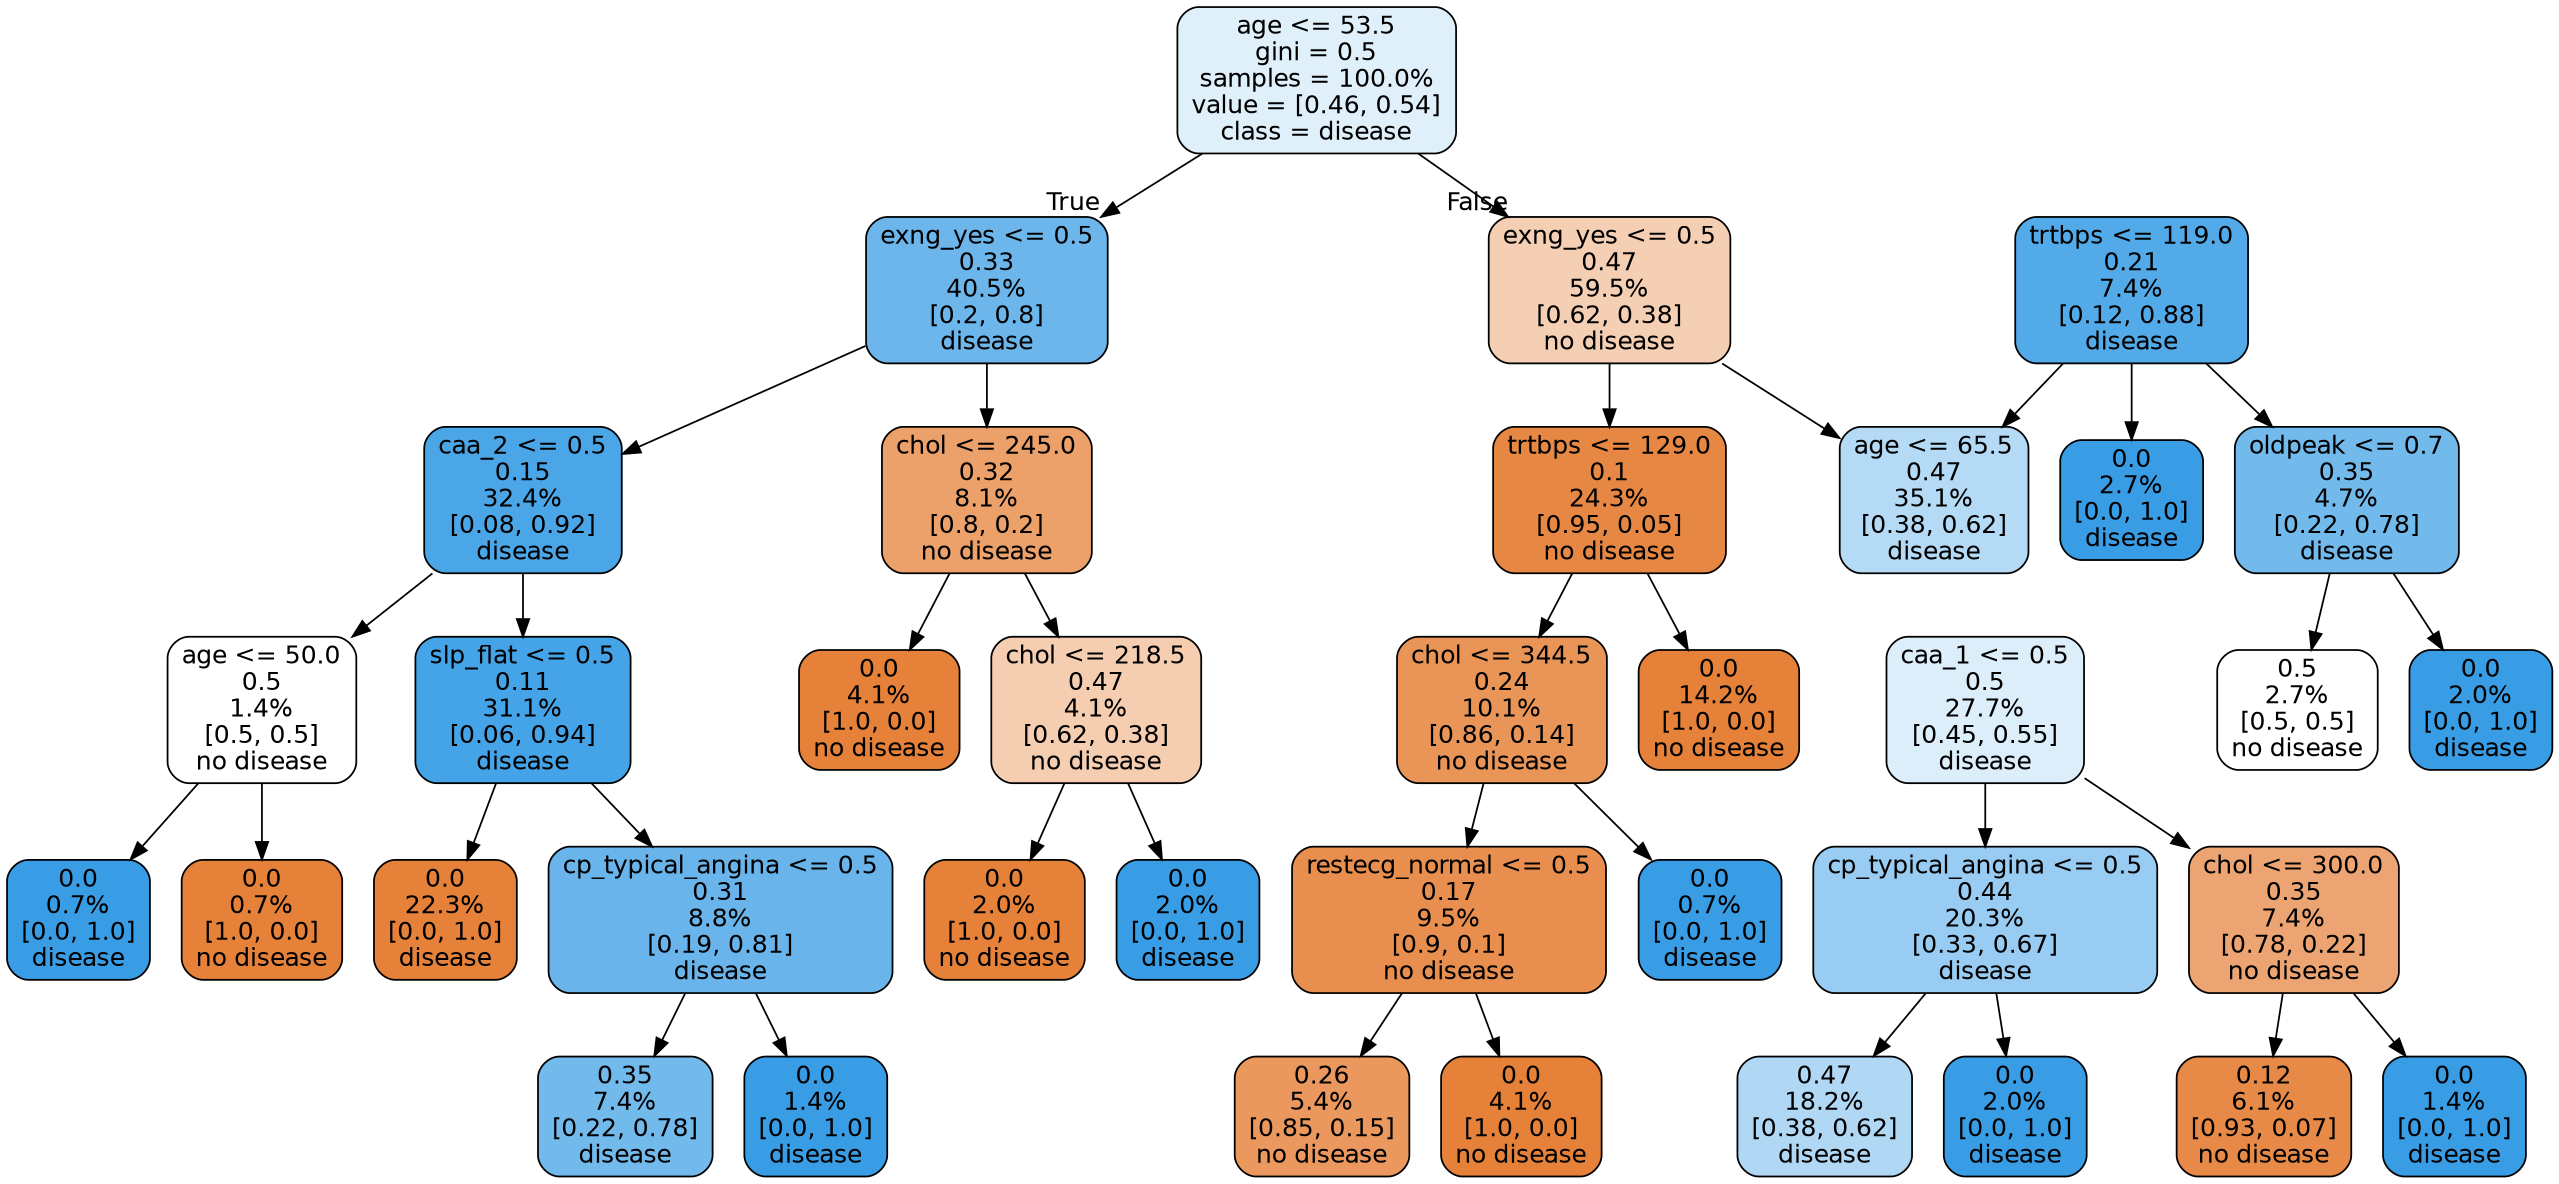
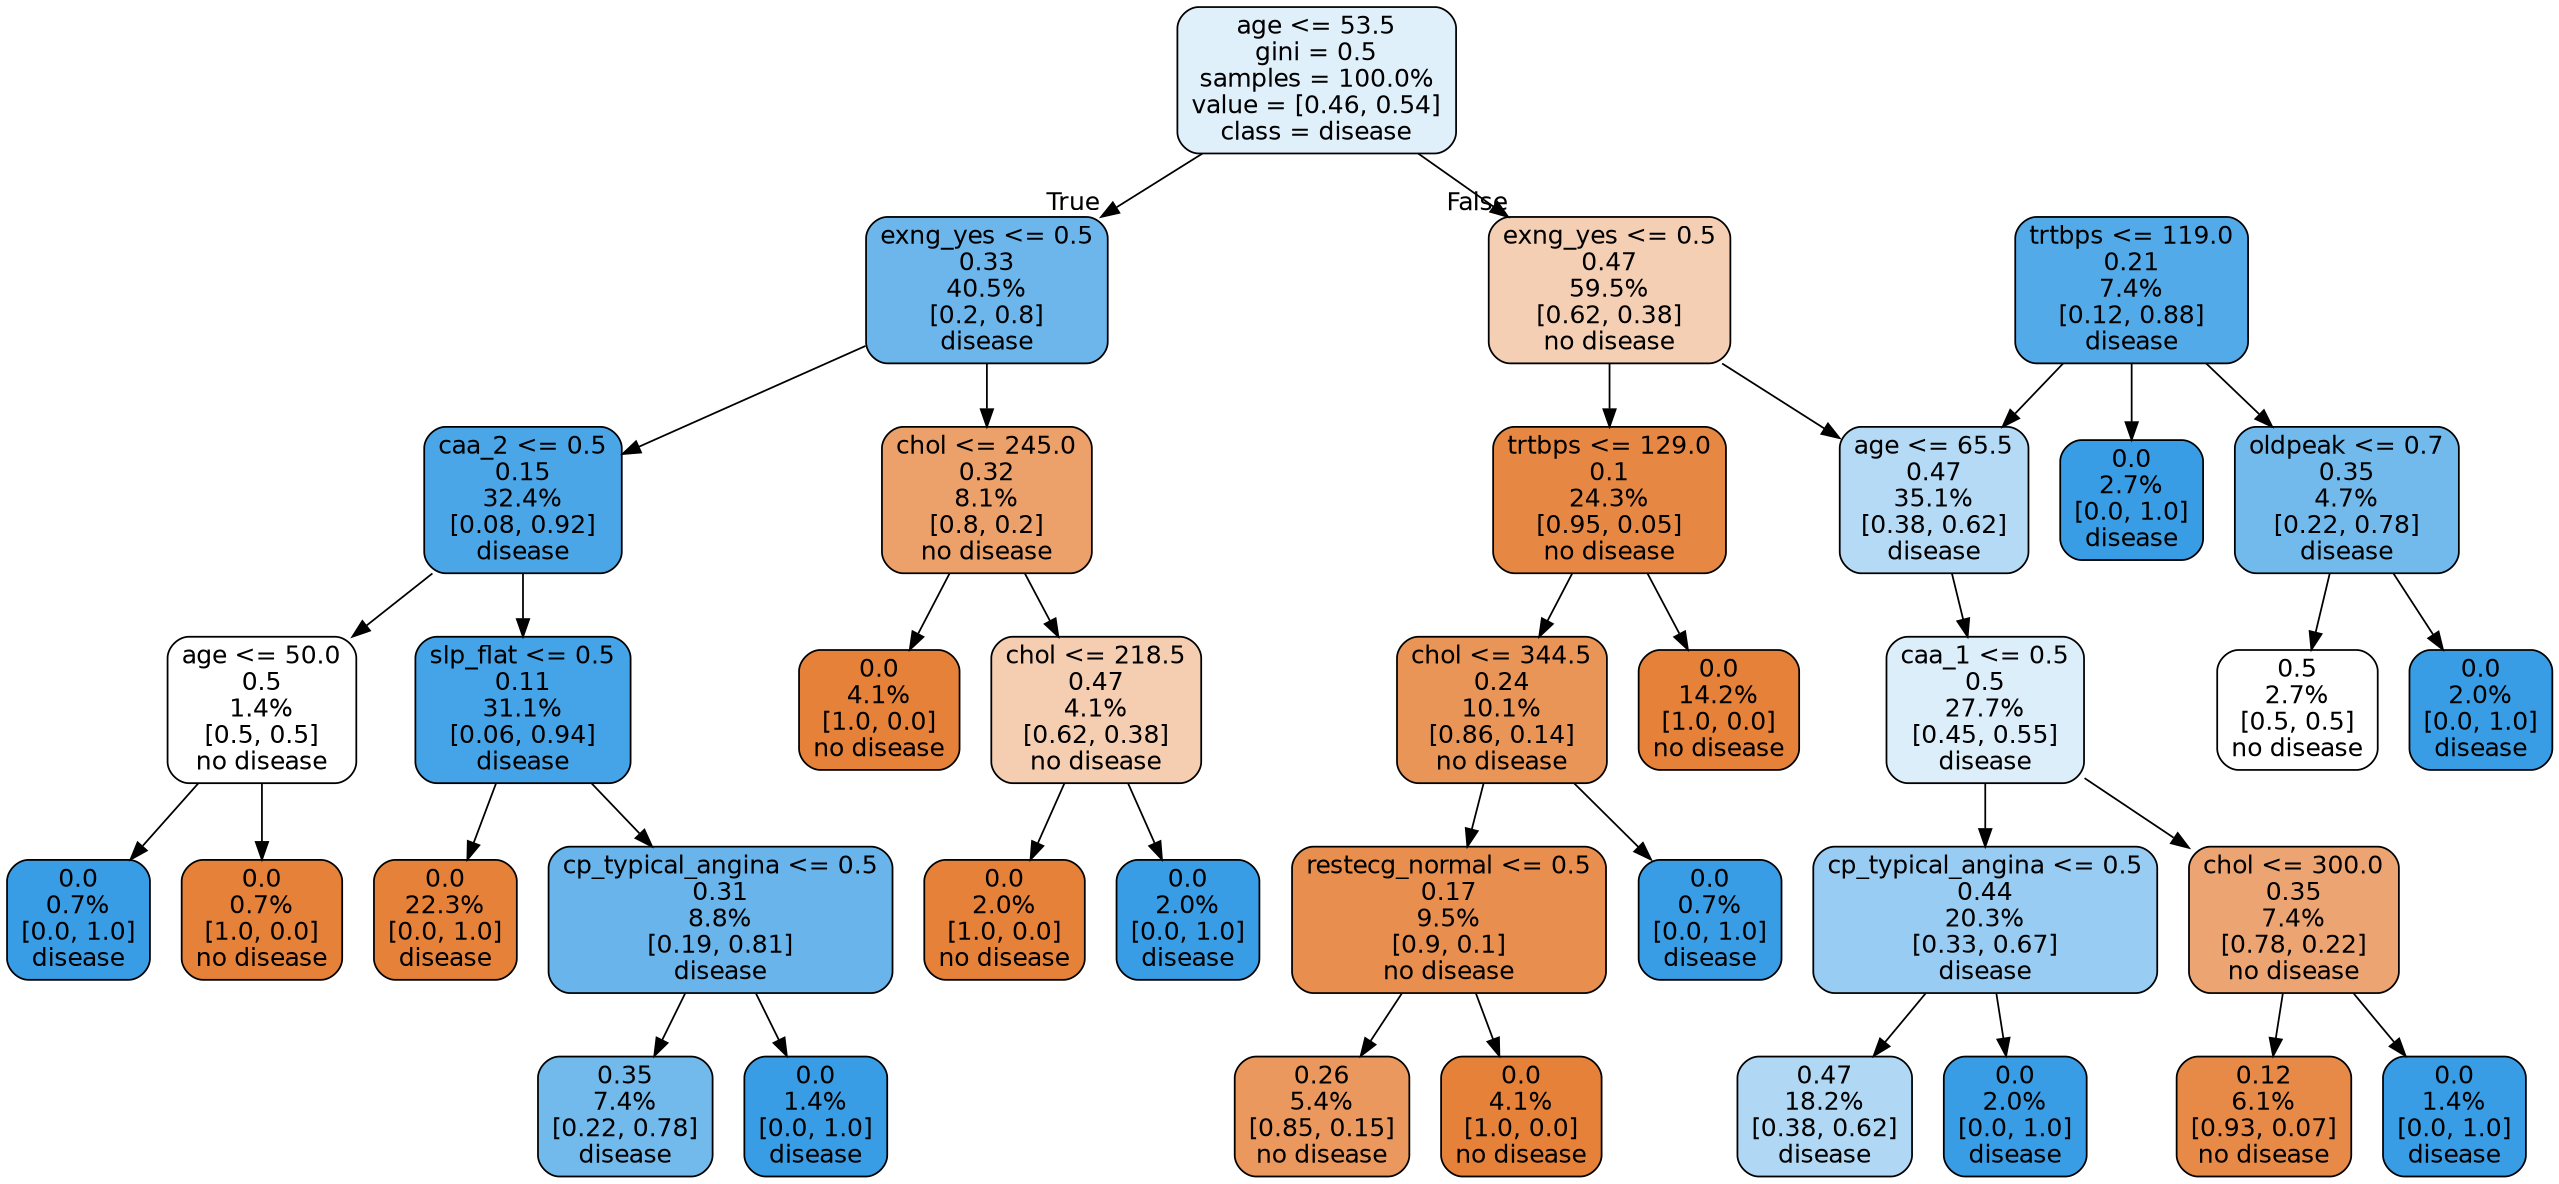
edge "age <= 65.5 0.47 35.1% [0.38, 0.62] disease" -> "caa_1 <= 0.5 0.5 27.7% [0.45, 0.55] disease": added
